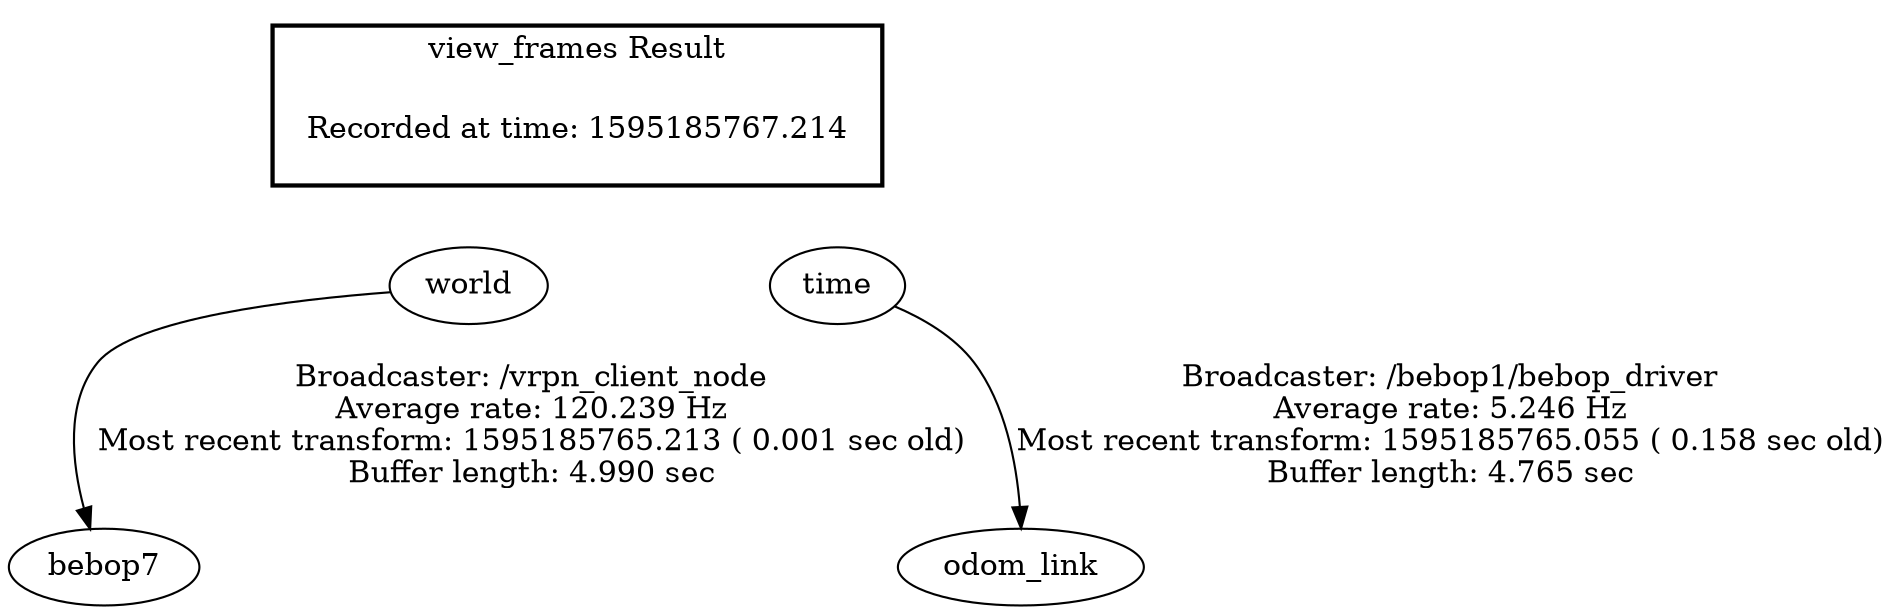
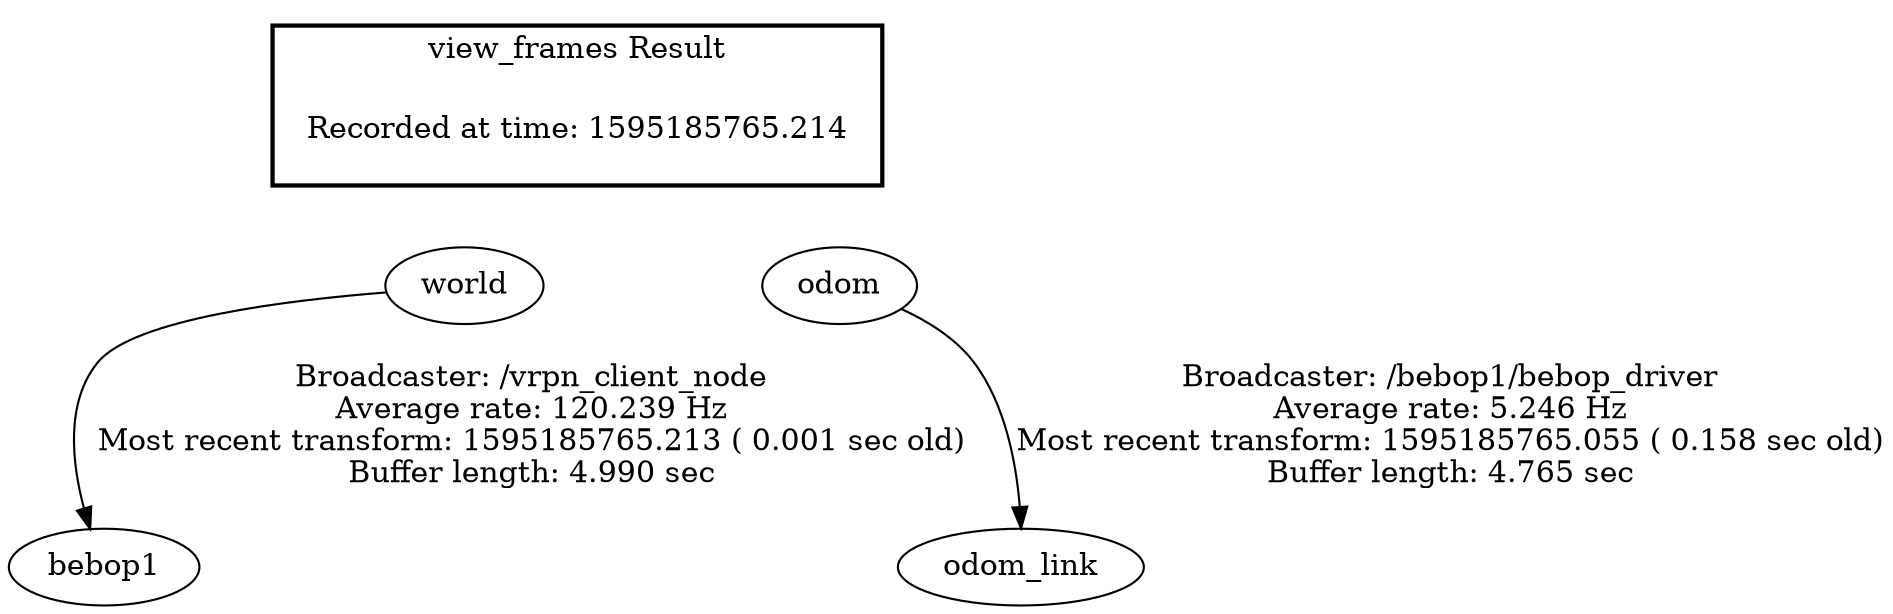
node "Recorded at time: 1595185767.214": label "Recorded at time: 1595185767.214" -> "Recorded at time: 1595185765.214"
node "time": label "time" -> "odom"
node "bebop7": label "bebop7" -> "bebop1"
